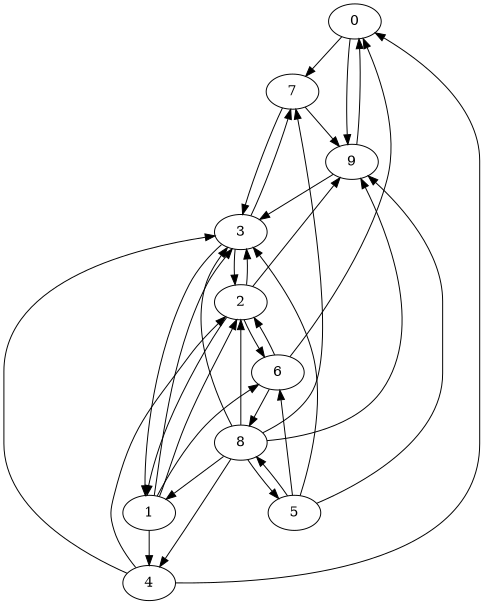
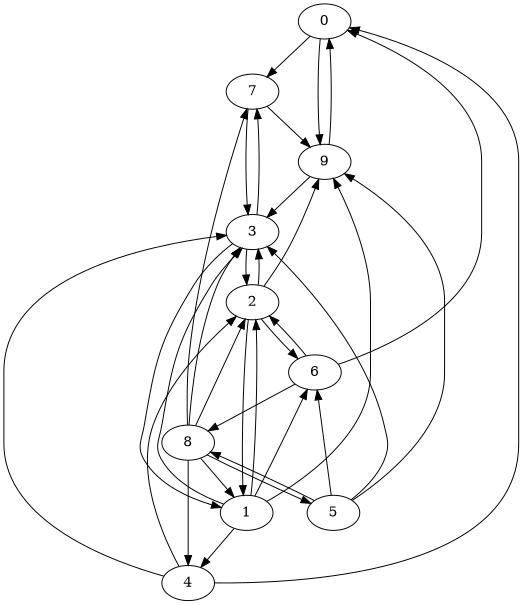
edge "8" -> "9": now "1" -> "9"
